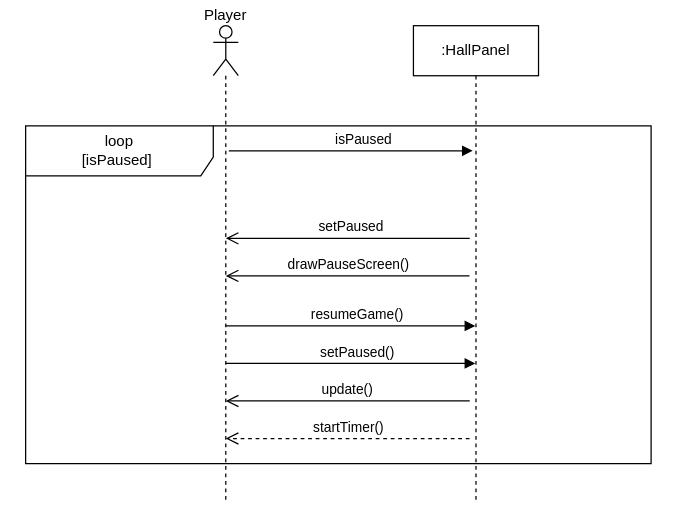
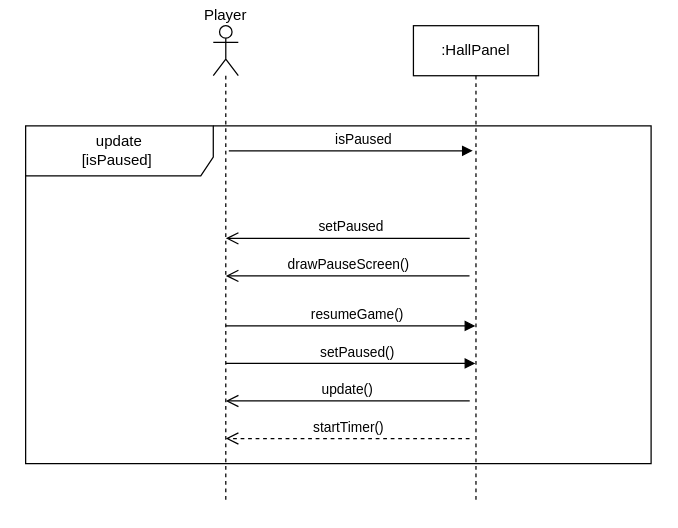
node "loop [isPaused]": label "loop [isPaused]" -> "update [isPaused]"
